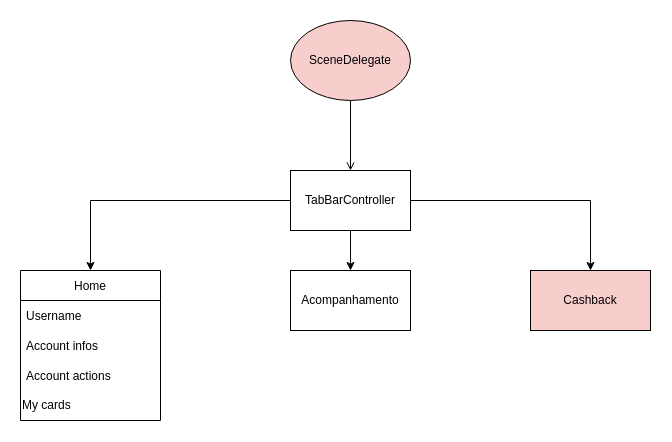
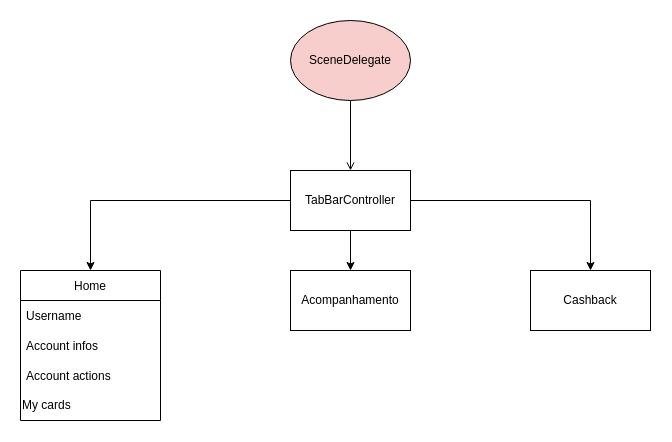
node "Cashback": fillcolor #f8cecc -> #ffffff
